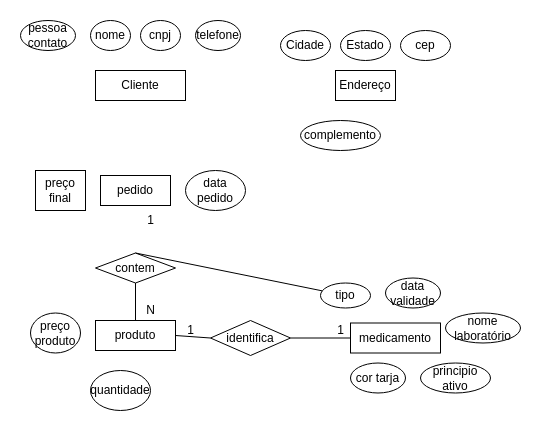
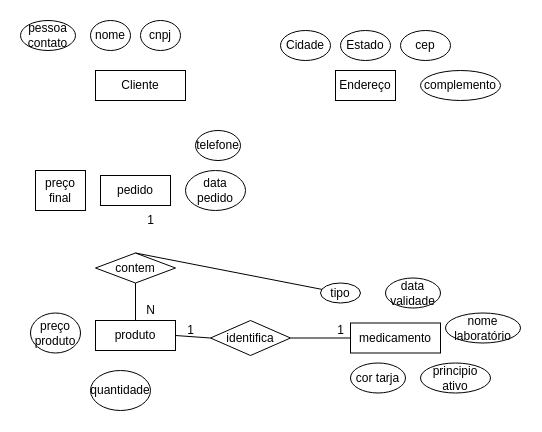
node "telefone": moved (218, 36) -> (218, 146)
node "complemento": moved (341, 136) -> (461, 86)
node "tipo": size 50x25 -> 40x20
